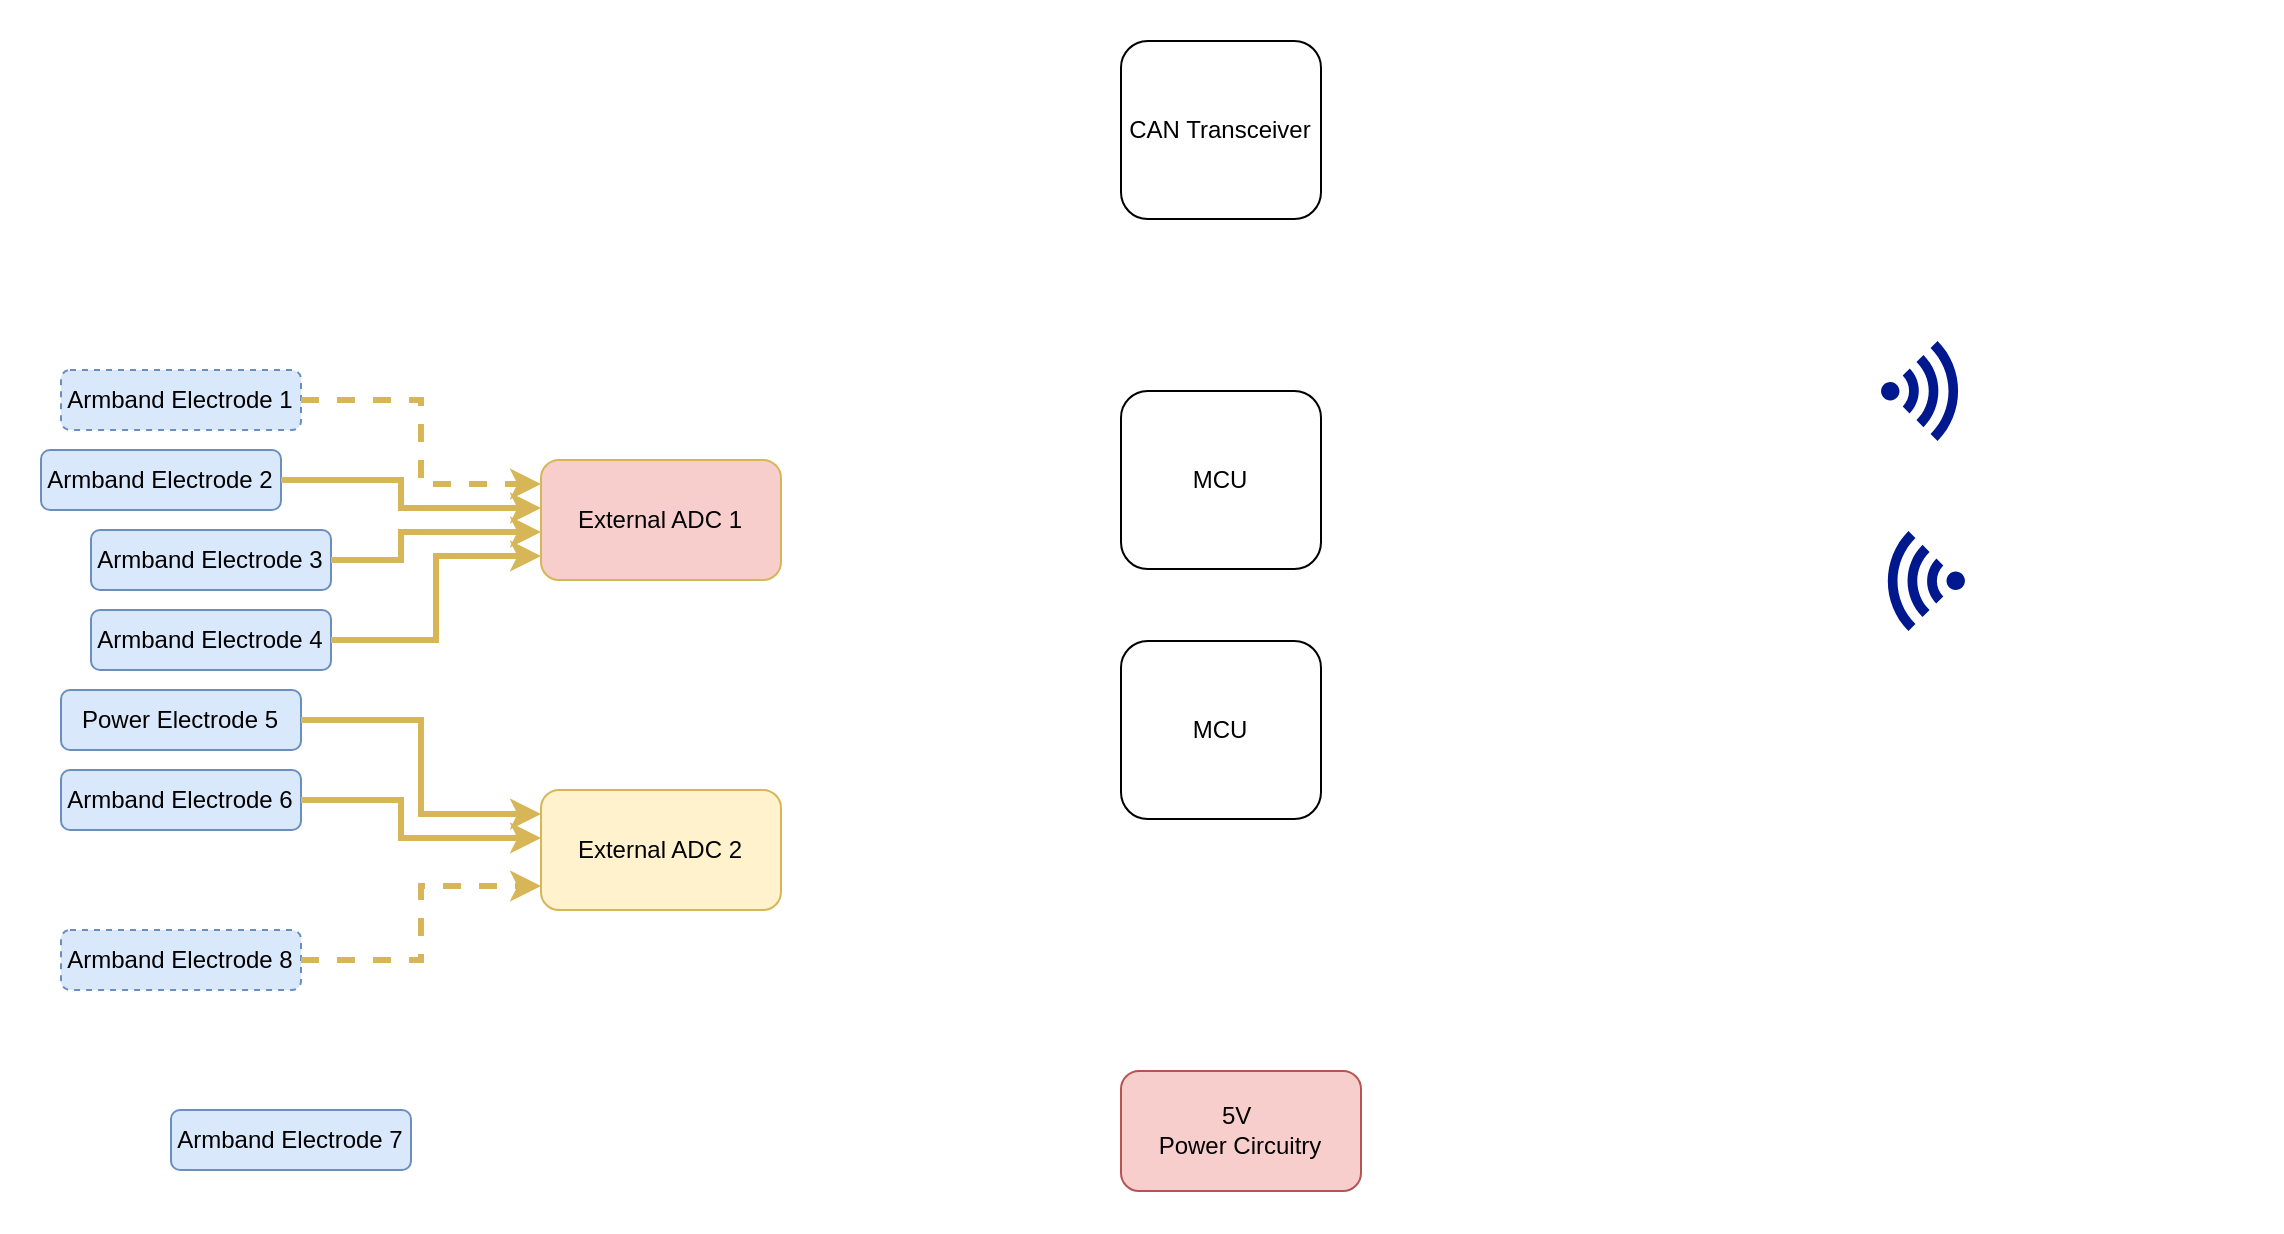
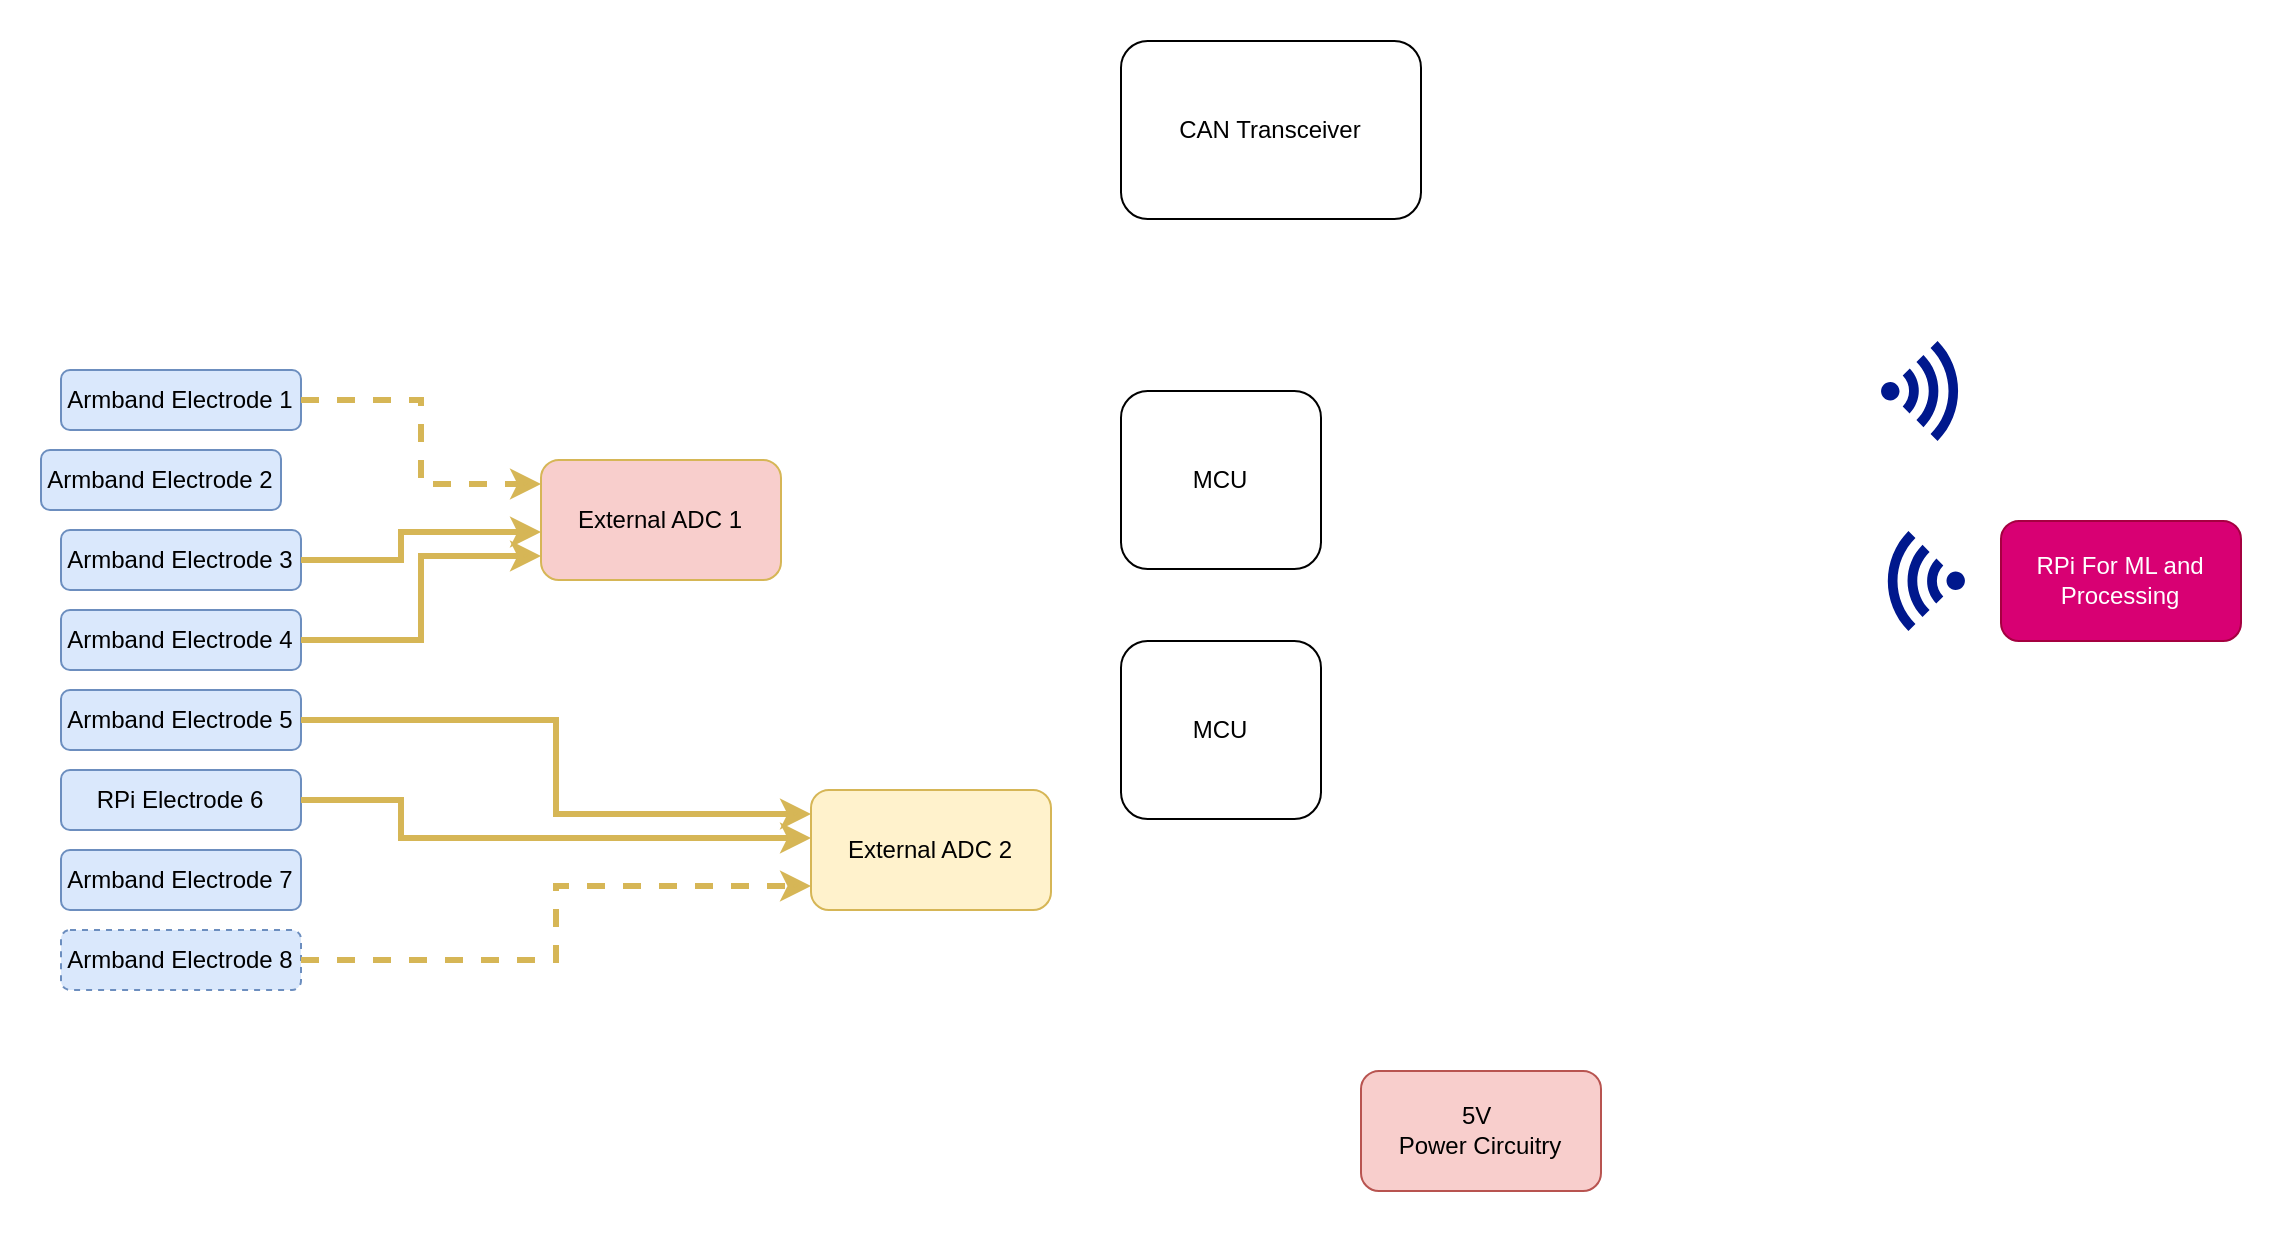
node "CAN Transceiver": size 200x178 -> 300x178
node "Armband Electrode 1": style dashed -> solid
edge "Armband Electrode 2" -> "External ADC 1": removed
node "Armband Electrode 3": moved (211, 560) -> (181, 560)
node "RPi For ML and Processing": added
node "Armband Electrode 4": moved (211, 640) -> (181, 640)
node "Power Electrode 5": label "Power Electrode 5" -> "Armband Electrode 5"
node "Armband Electrode 6": label "Armband Electrode 6" -> "RPi Electrode 6"
node "External ADC 2": moved (661, 850) -> (931, 850)
node "5V Power Circuitry": moved (1241, 1131) -> (1481, 1131)
node "Armband Electrode 7": moved (291, 1140) -> (181, 880)
